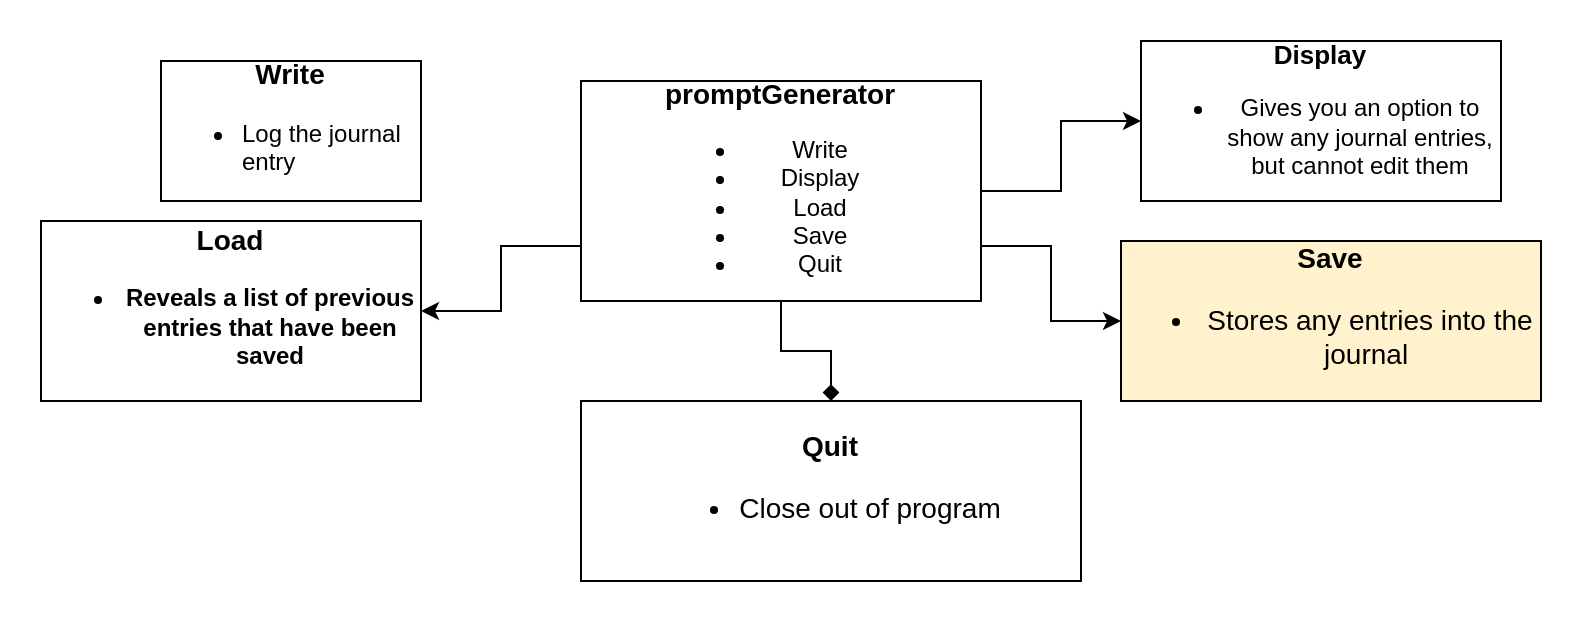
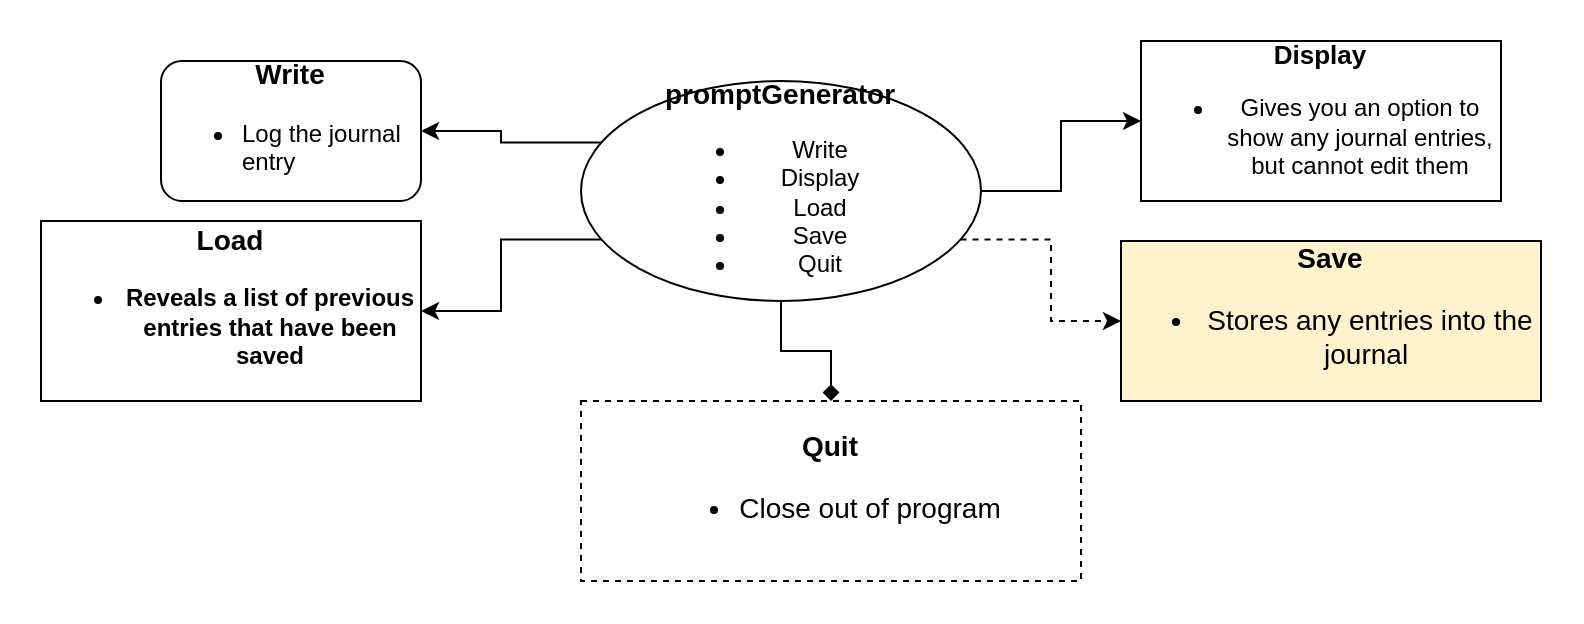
node "Write Log the journal entry": shape rectangle -> rounded rectangle
edge "promptGenerator Write Display Load Save Quit" -> "Write Log the journal entry": added
node "promptGenerator Write Display Load Save Quit": shape rectangle -> ellipse
edge "promptGenerator Write Display Load Save Quit" -> "Save Stores any entries into the journal": style solid -> dashed
node "Quit Close out of program": style solid -> dashed
